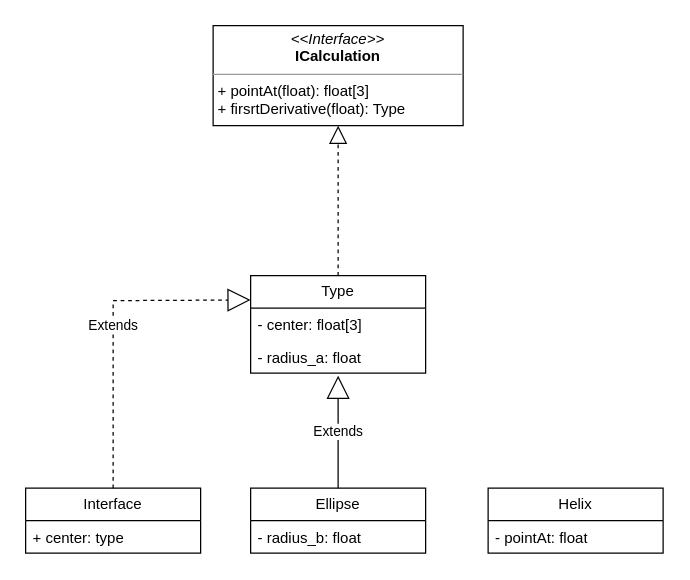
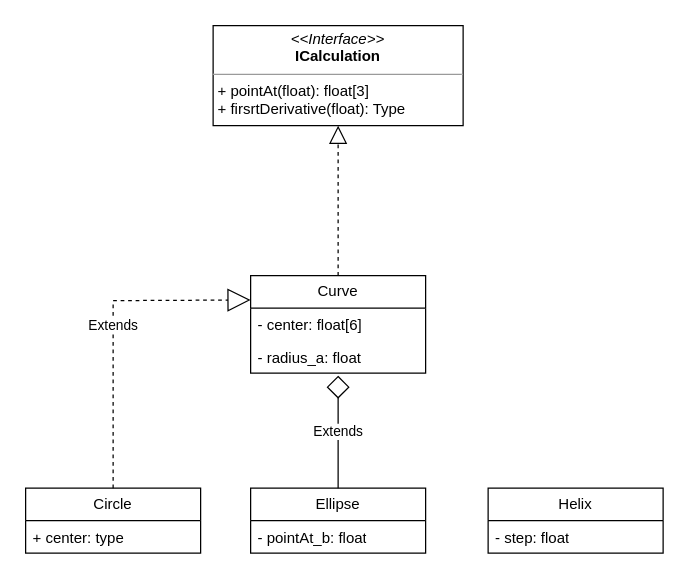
node "Type": label "Type" -> "Curve"
node "- center: float[3]": label "- center: float[3]" -> "- center: float[6]"
edge "Ellipse" -> "- radius_a: float": arrowhead block -> diamond
node "Interface": label "Interface" -> "Circle"
node "- radius_b: float": label "- radius_b: float" -> "- pointAt_b: float"
node "- pointAt: float": label "- pointAt: float" -> "- step: float"
